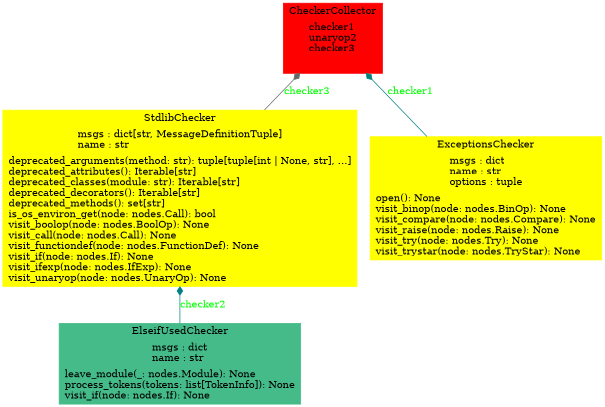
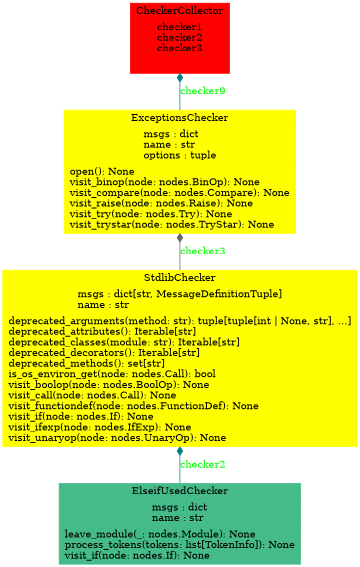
node "CheckerCollector": text "unaryop2" -> "checker2"
edge "ExceptionsChecker" -> "CheckerCollector": label "checker1" -> "checker9"
edge "StdlibChecker" -> "CheckerCollector": now "StdlibChecker" -> "ExceptionsChecker"
